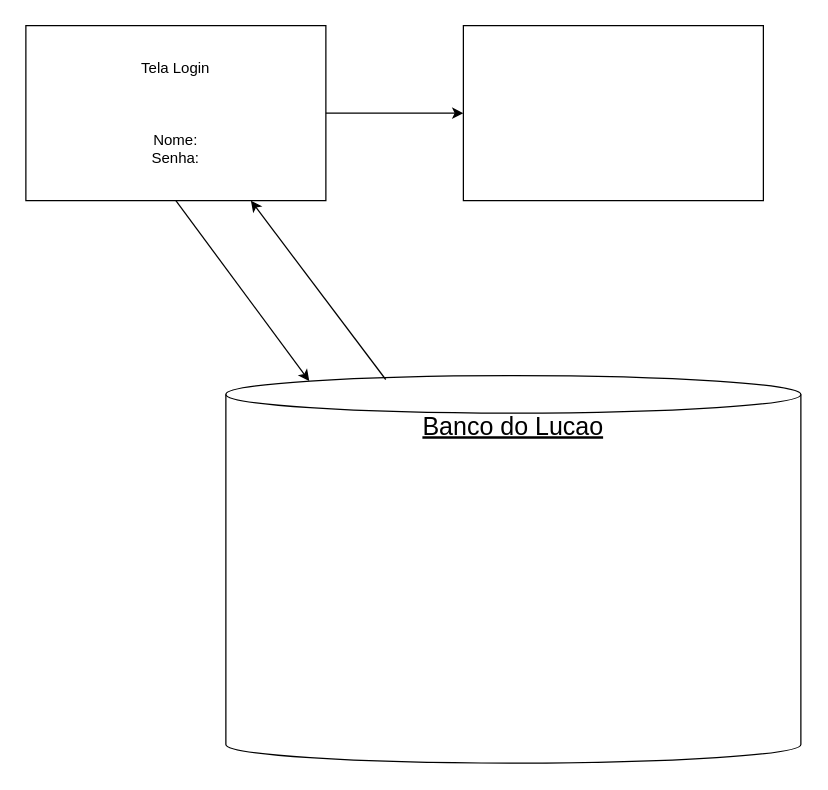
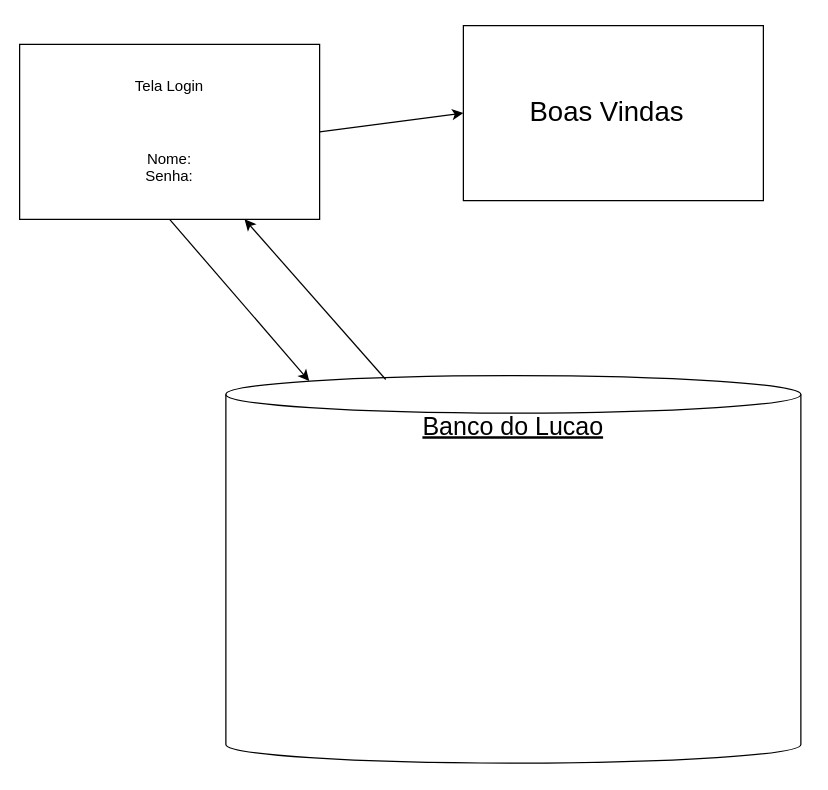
node "Tela Login Nome: Senha:": moved (176, 113) -> (169, 132)
node "Boas Vindas": added
